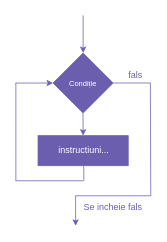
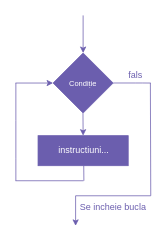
node "Se incheie fals": label "Se incheie fals" -> "Se incheie bucla"
